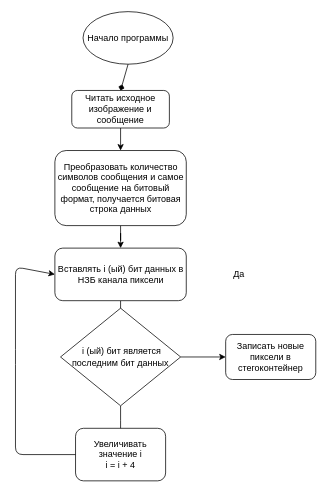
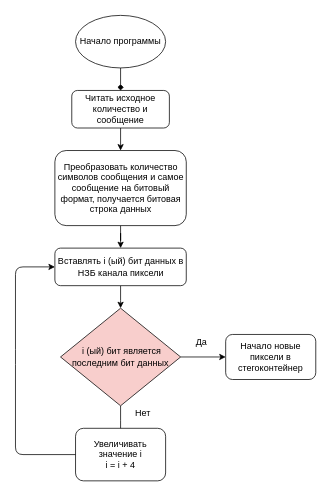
node "Начало программы": moved (128, 38) -> (120, 42)
node "Читать исходное изображение и сообщение": label "Читать исходное изображение и сообщение" -> "Читать исходное количество и сообщение"
node "Вставлять i (ый) бит данных в НЗБ канала пиксели": size 131x53 -> 131x38
node "Да": moved (239, 274) -> (201, 342)
node "i (ый) бит является последним бит данных": fillcolor #ffffff -> #f8cecc
node "Записать новые пиксели в стегоконтейнер": label "Записать новые пиксели в стегоконтейнер" -> "Начало новые пиксели в стегоконтейнер"
node "Нет": added
